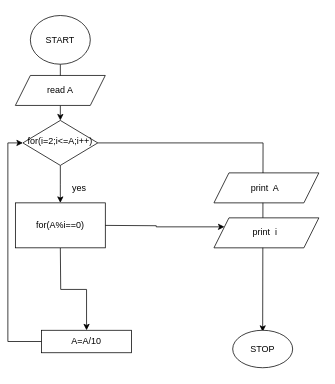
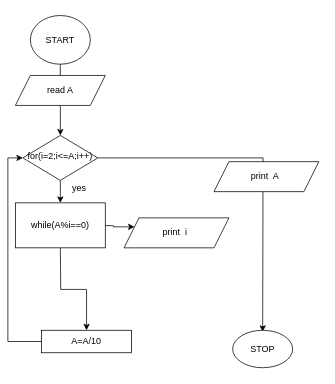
node "for(i=2;i<=A;i++)": moved (60, 143) -> (60, 158)
node "print A": moved (267, 188) -> (267, 177)
node "for(A%i==0)": label "for(A%i==0)" -> "while(A%i==0)"
node "print i": moved (267, 233) -> (177, 233)
